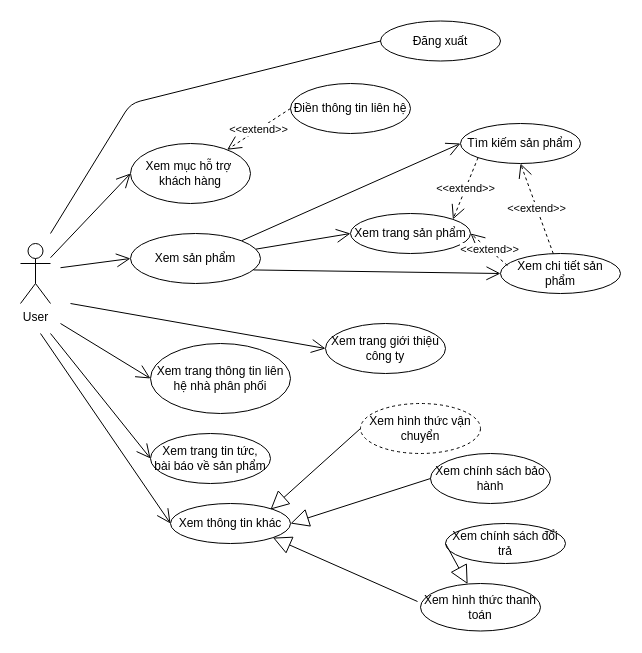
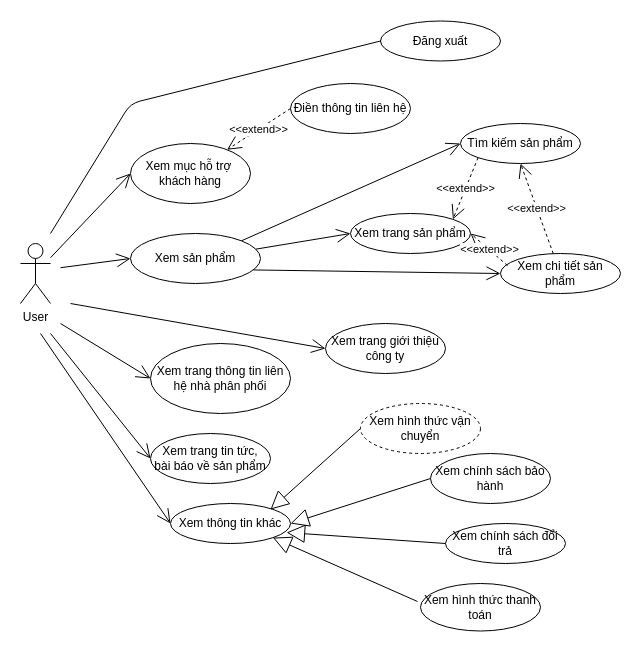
edge "Xem chính sách đổi trả" -> "Xem hình thức thanh toán": now "Xem chính sách đổi trả" -> "Xem thông tin khác"
